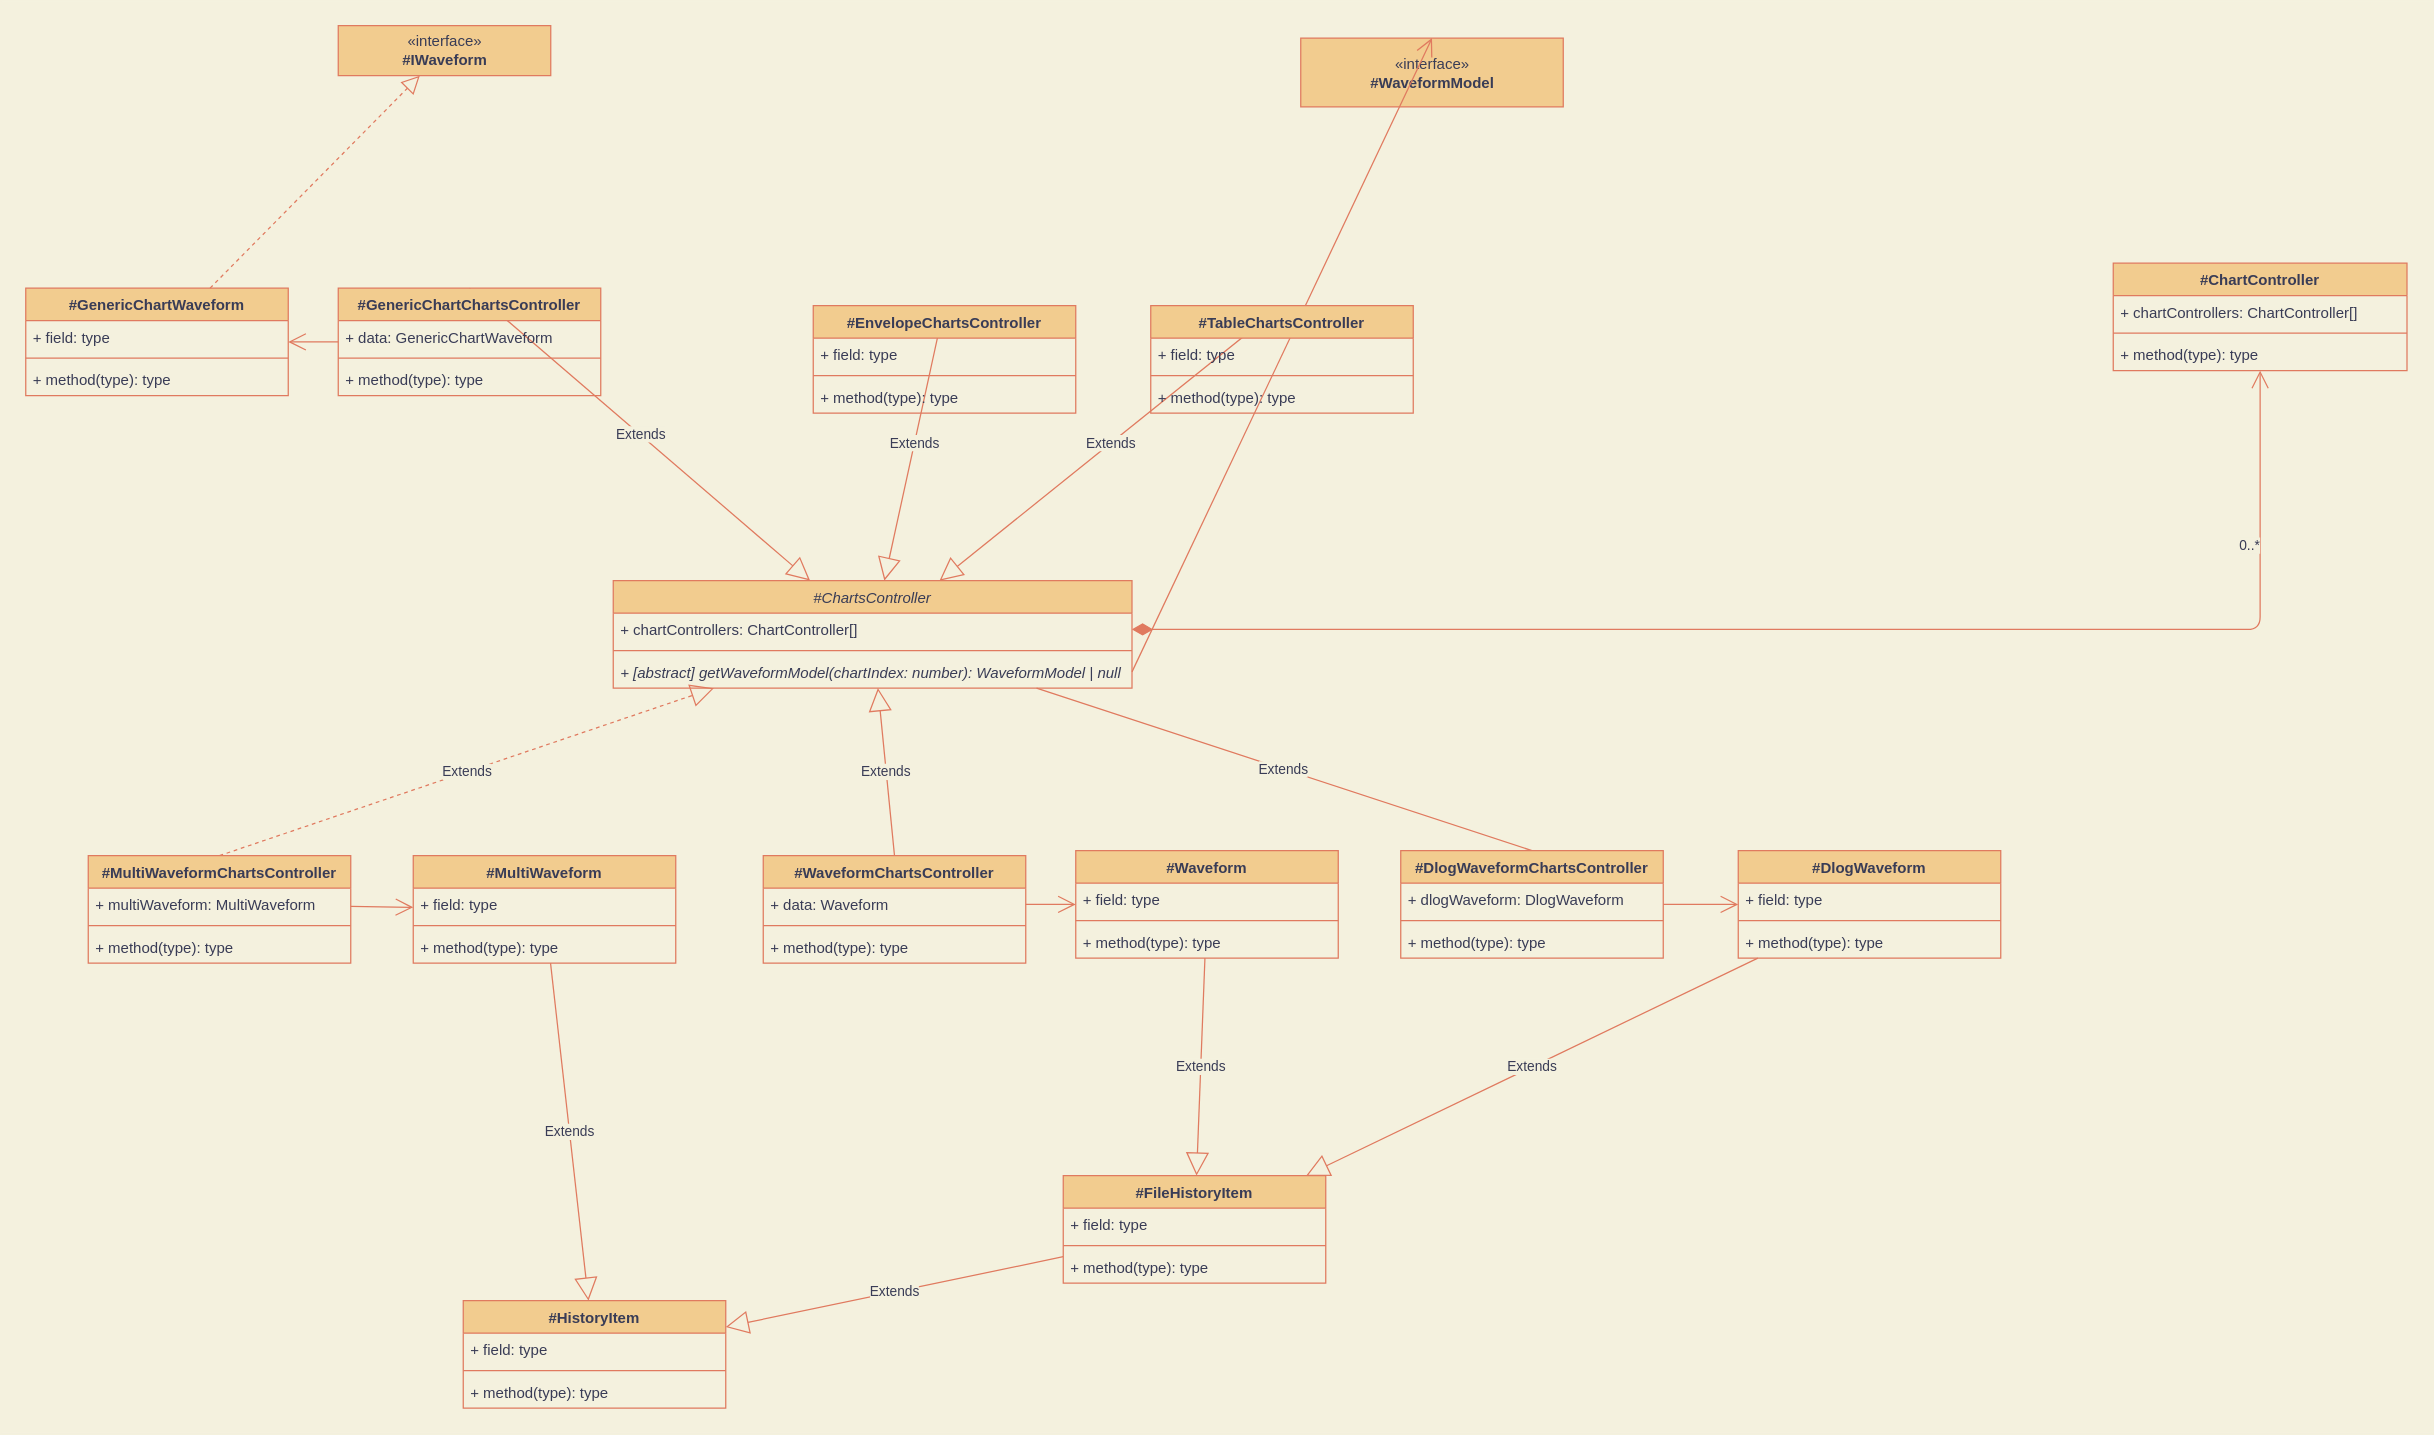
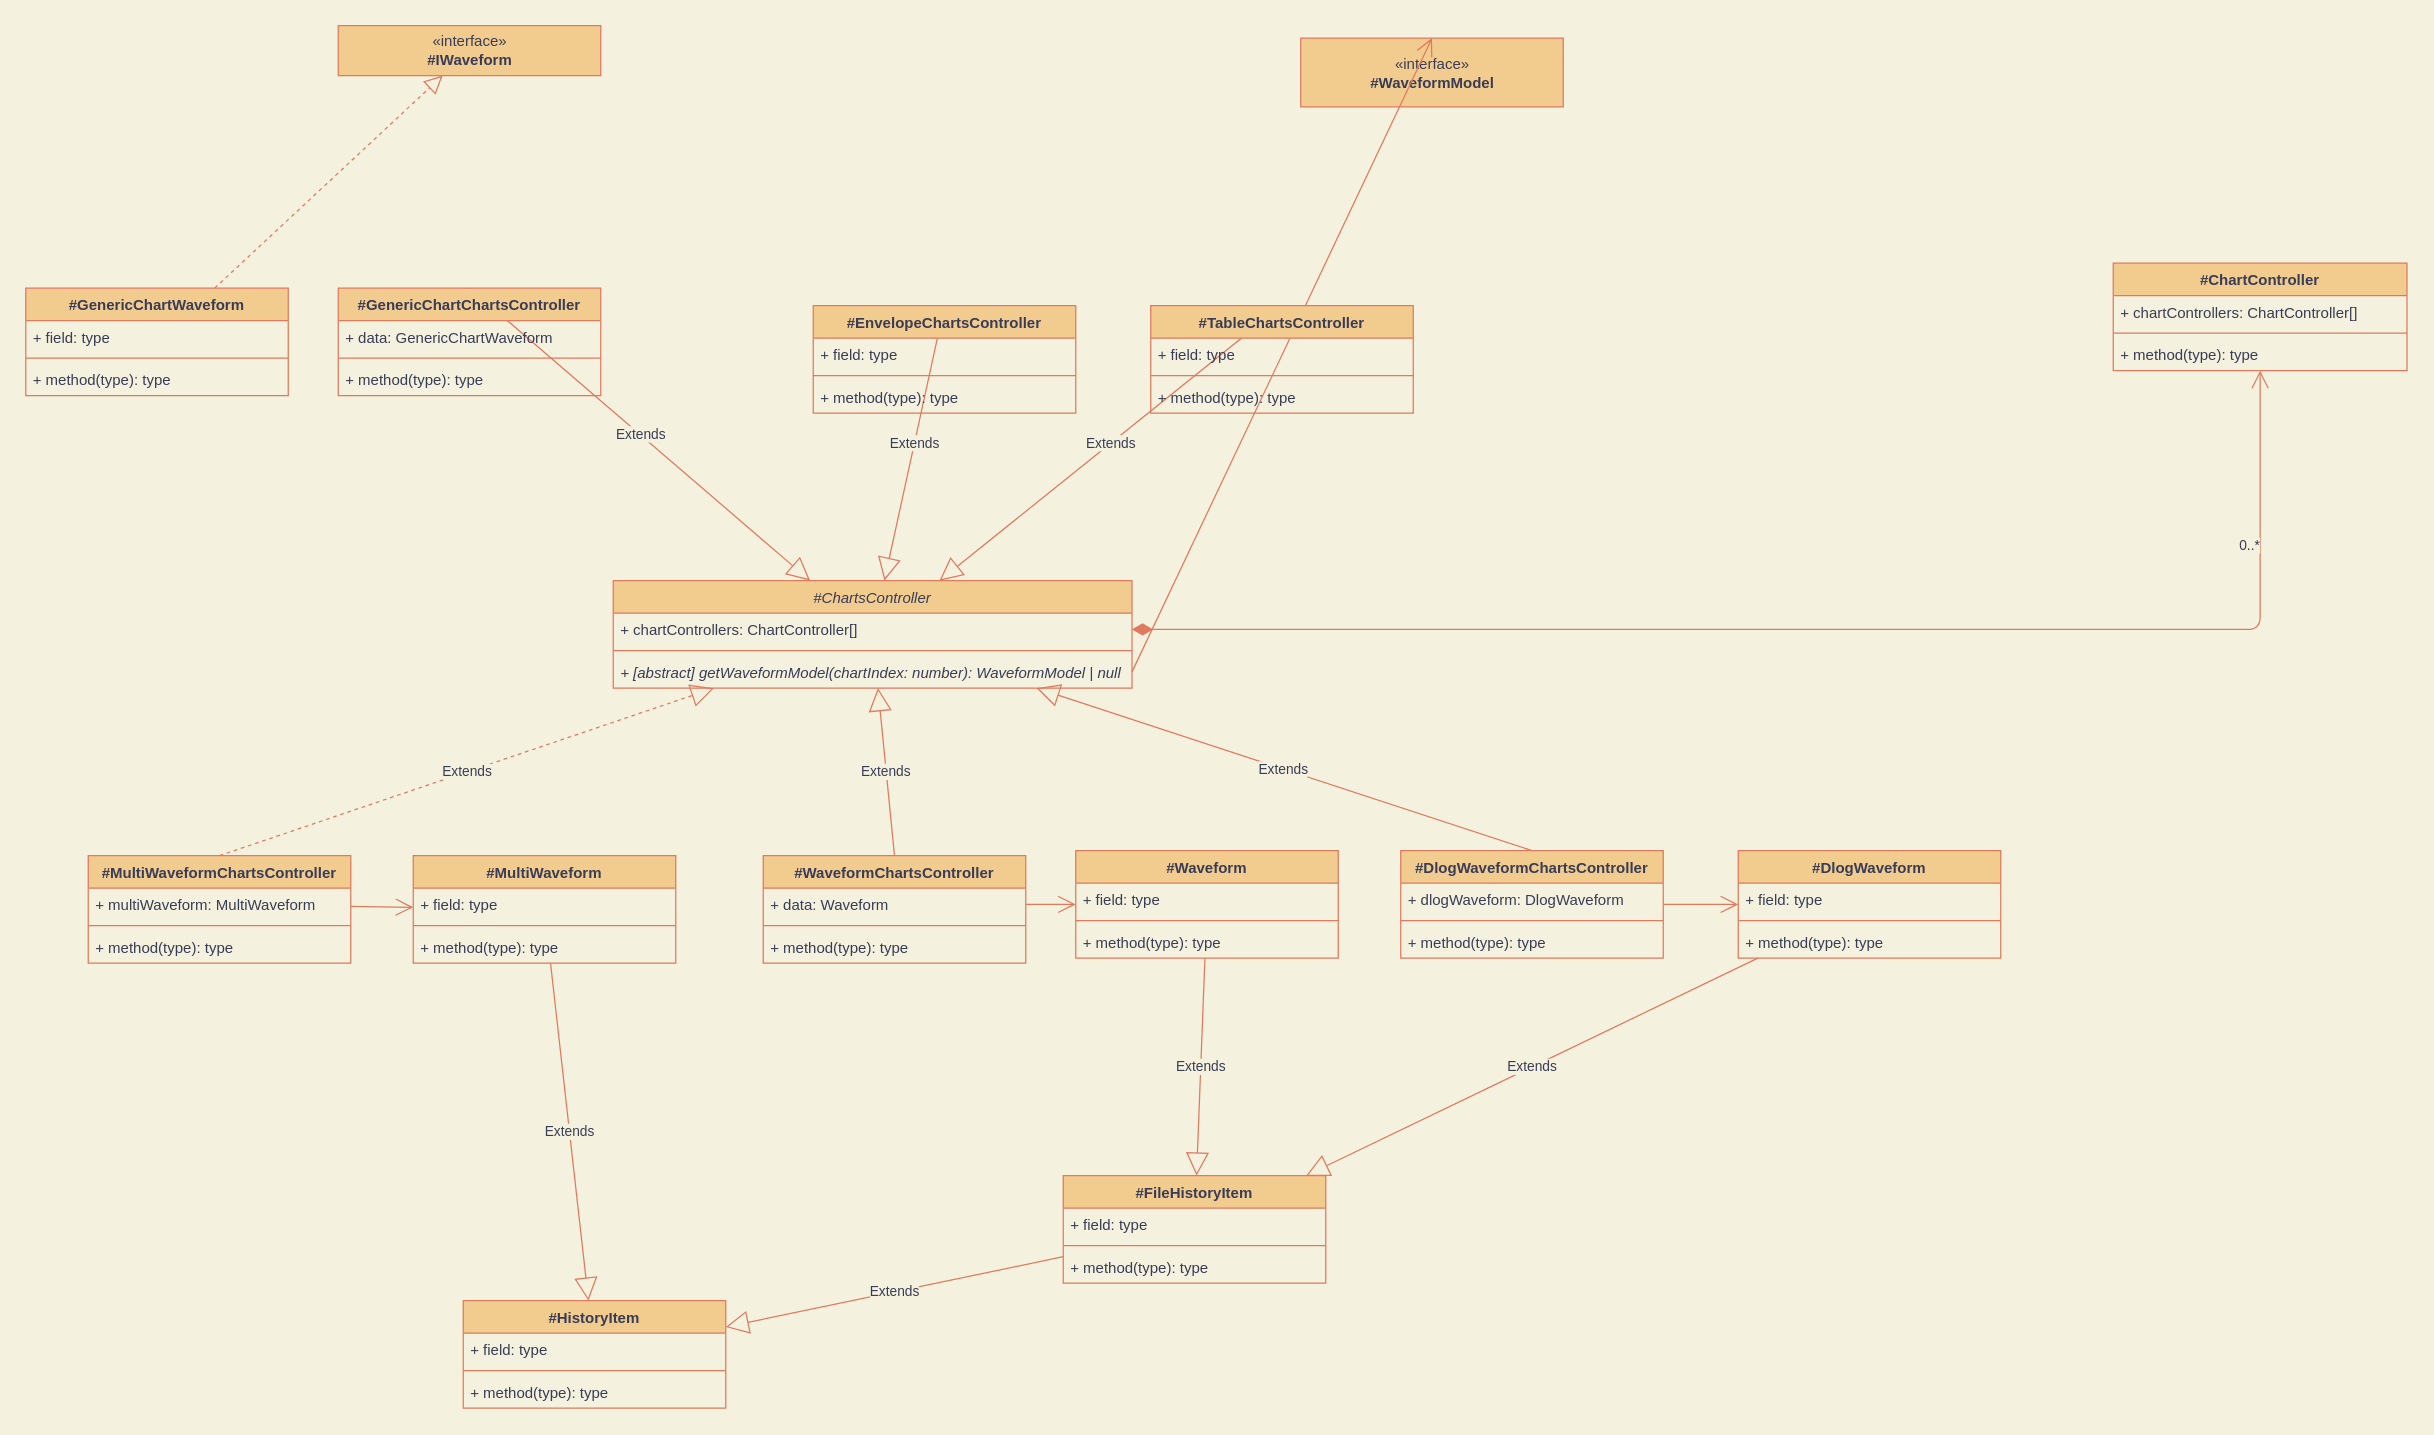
node "«interface» #IWaveform": size 213x50 -> 263x50
edge "#GenericChartChartsController" -> "#GenericChartWaveform": removed
edge "#ChartsController" -- "#DlogWaveformChartsController": arrowhead none -> block
